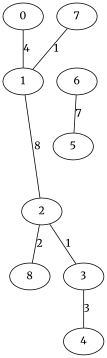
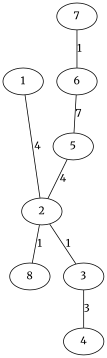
node "0": removed
edge "7" -- "1": now "7" -- "6"
edge "1" -- "2": label "8" -> "4"
edge "5" -- "2": added, label "4"
edge "2" -- "8": label "2" -> "1"
